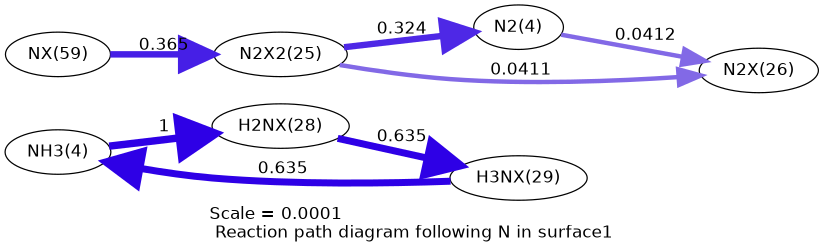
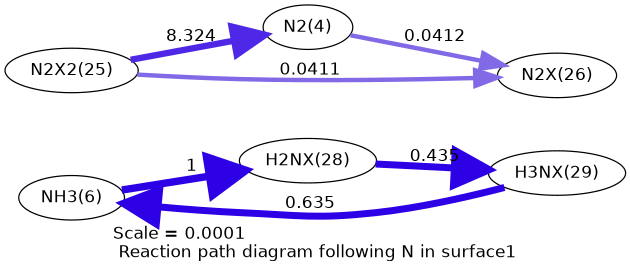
edge "N2X2(25)" -> "N2(4)": label " 0.324" -> " 8.324"
node "NX(59)": removed
edge "H2NX(28)" -> "H3NX(29)": label " 0.635" -> " 0.435"
node "NH3(4)": label "NH3(4)" -> "NH3(6)"
